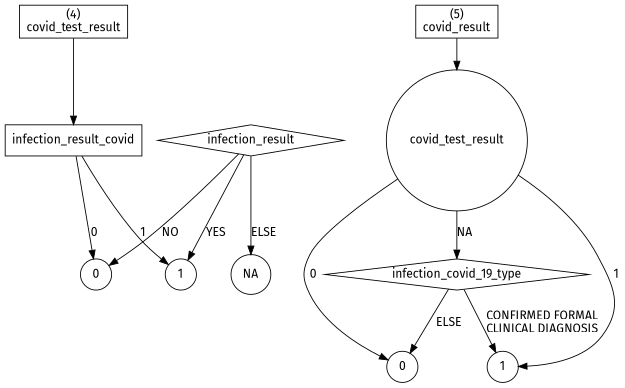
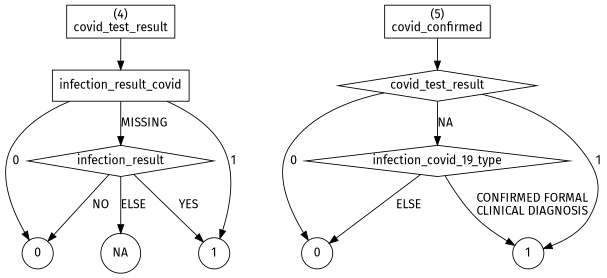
node "(5) covid_result": label "(5) covid_result" -> "(5) covid_confirmed"
edge "infection_result_covid" -> "infection_result": added, label "MISSING"
node "covid_test_result": shape circle -> diamond
